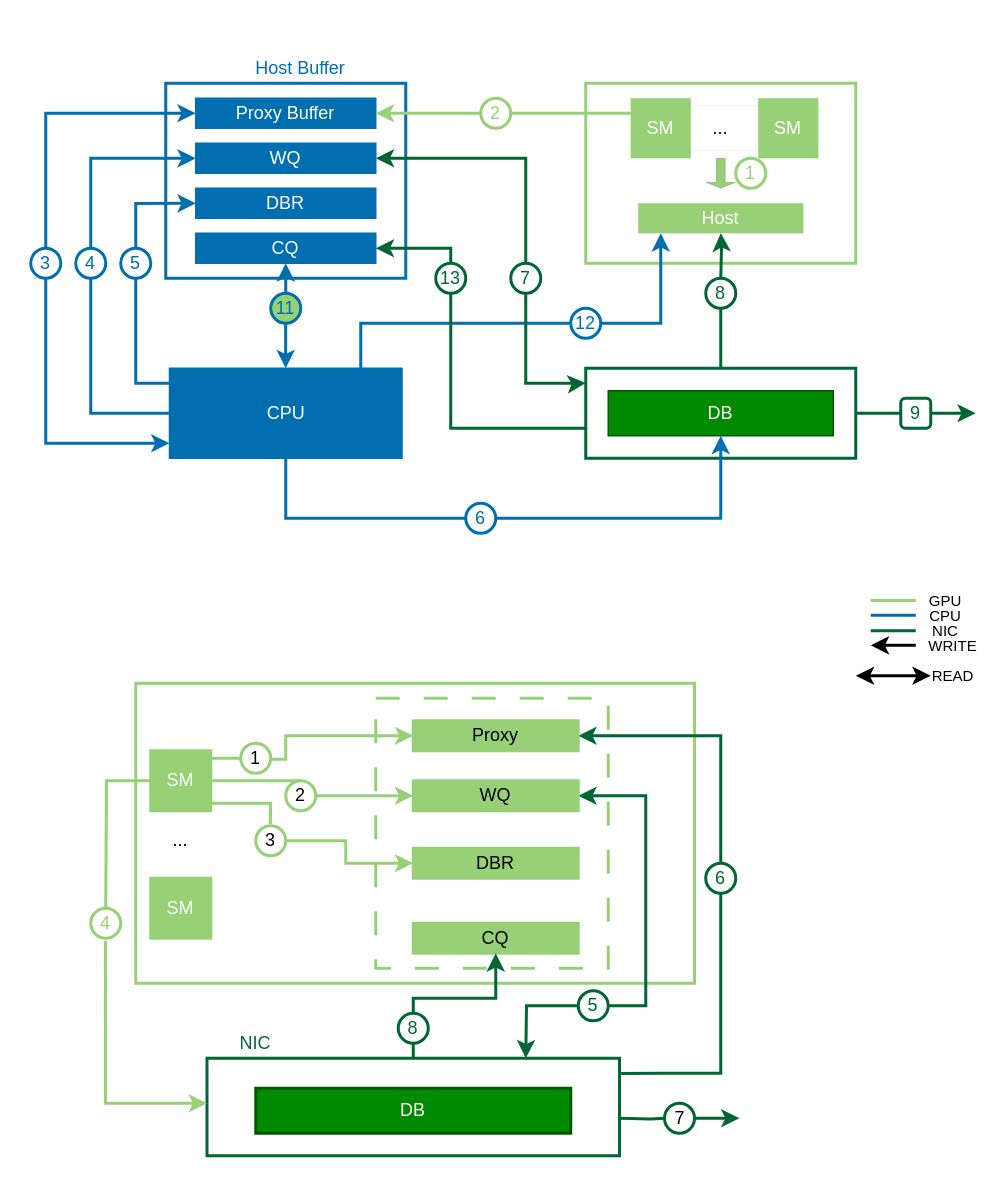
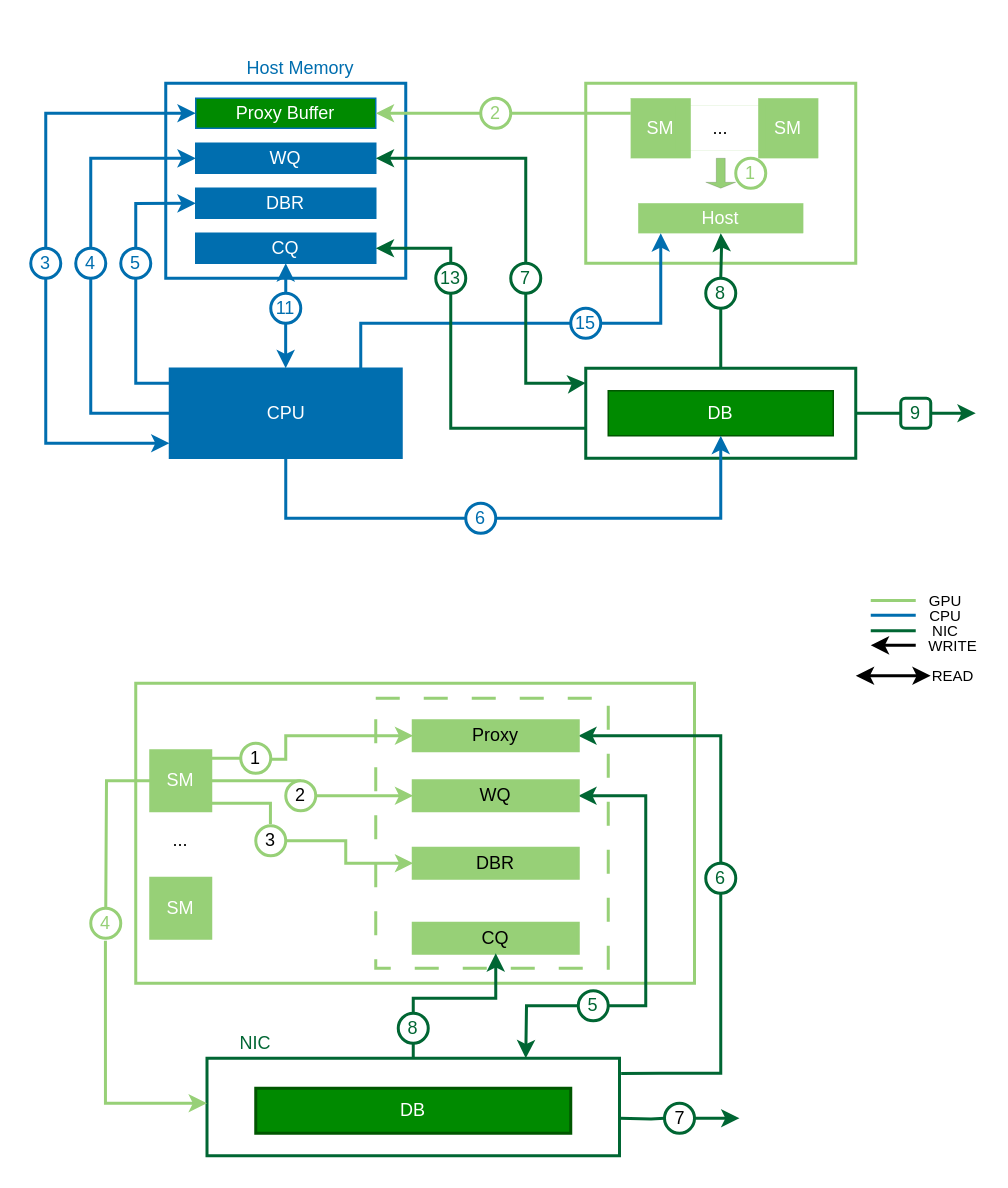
node "Host Buffer": label "Host Buffer" -> "Host Memory"
node "Proxy Buffer": fillcolor #006eaf -> #008a00
node "11": fillcolor #97d077 -> #ffffff
node "12": label "12" -> "15"
